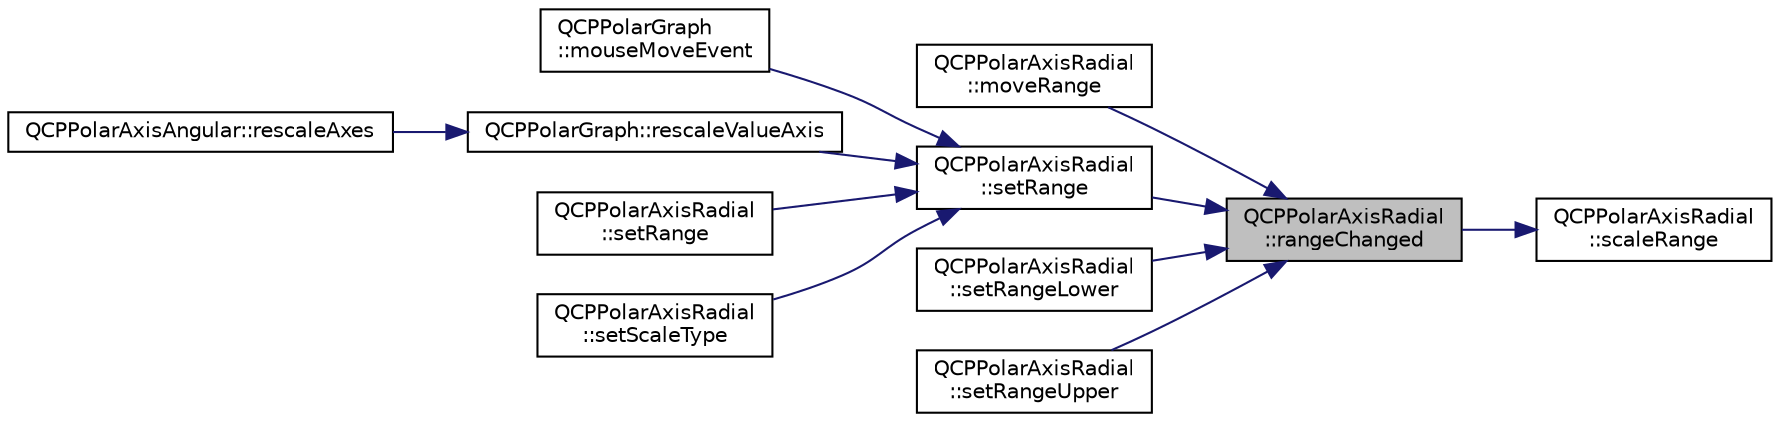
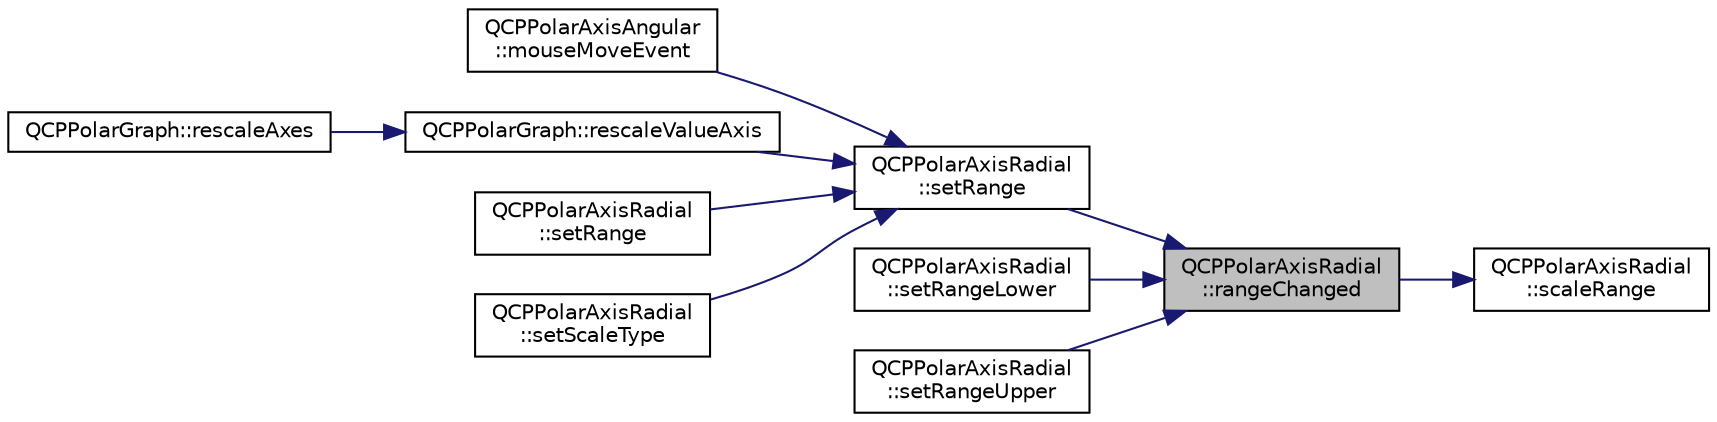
node "QCPPolarGraph ::mouseMoveEvent": label "QCPPolarGraph ::mouseMoveEvent" -> "QCPPolarAxisAngular ::mouseMoveEvent"
node "QCPPolarAxisRadial ::moveRange": removed
node "QCPPolarAxisAngular::rescaleAxes": label "QCPPolarAxisAngular::rescaleAxes" -> "QCPPolarGraph::rescaleAxes"
